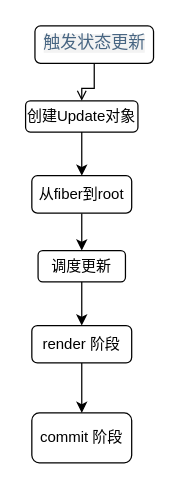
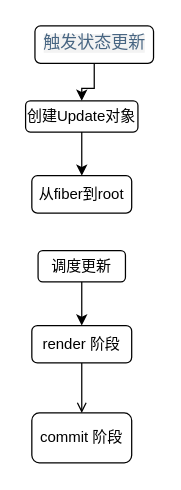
edge "触发状态更新" -> "创建Update对象": arrowhead open -> classic
edge "从fiber到root" -> "调度更新": removed
edge "render 阶段" -> "commit 阶段": arrowhead classic -> open
